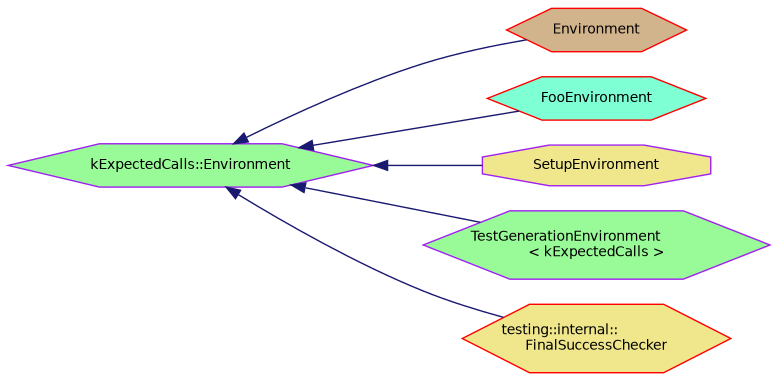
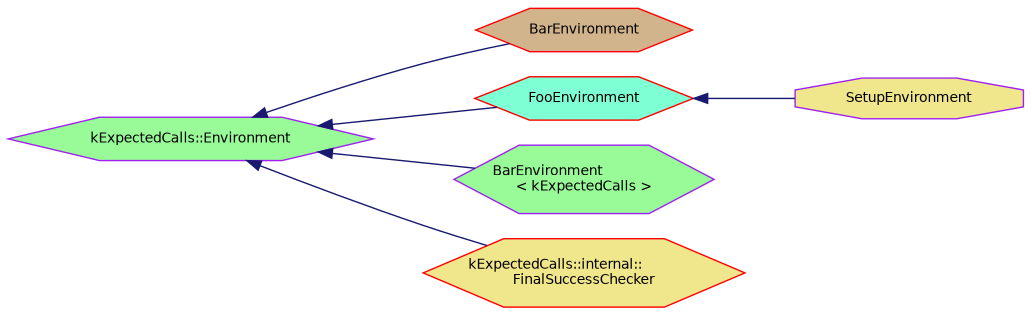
node "Environment": label "Environment" -> "BarEnvironment"
edge "SetupEnvironment" -> "kExpectedCalls::Environment": now "SetupEnvironment" -> "FooEnvironment"
node "TestGenerationEnvironment < kExpectedCalls >": label "TestGenerationEnvironment < kExpectedCalls >" -> "BarEnvironment < kExpectedCalls >"
node "testing::internal:: FinalSuccessChecker": label "testing::internal:: FinalSuccessChecker" -> "kExpectedCalls::internal:: FinalSuccessChecker"
